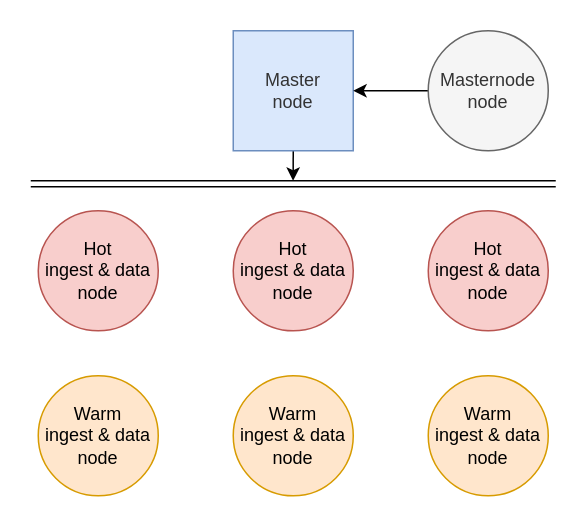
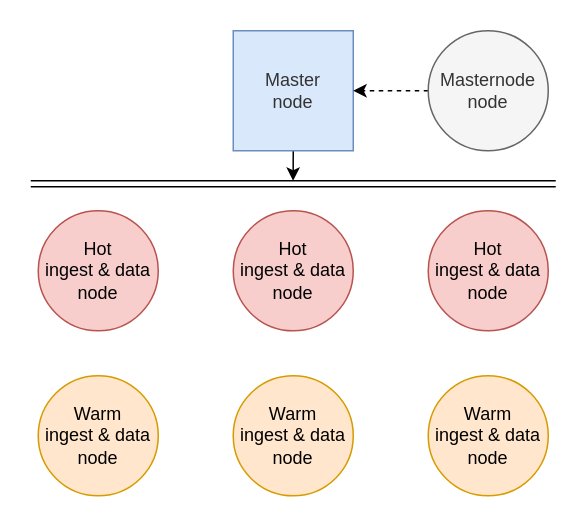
edge "Masternode node" -> "Masternode": style solid -> dashed
